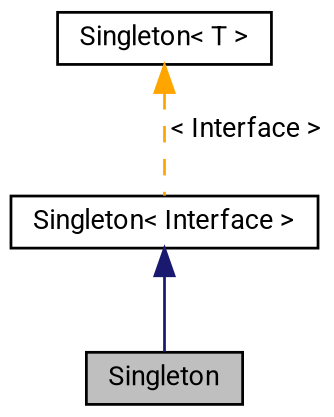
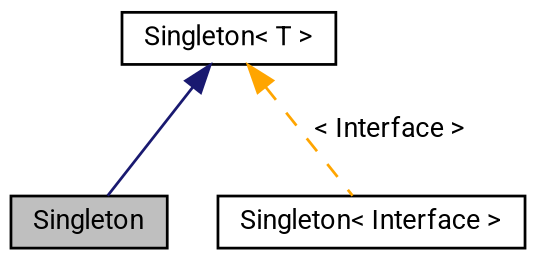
edge "Singleton" -> "Singleton< Interface >": now "Singleton" -> "Singleton< T >"
